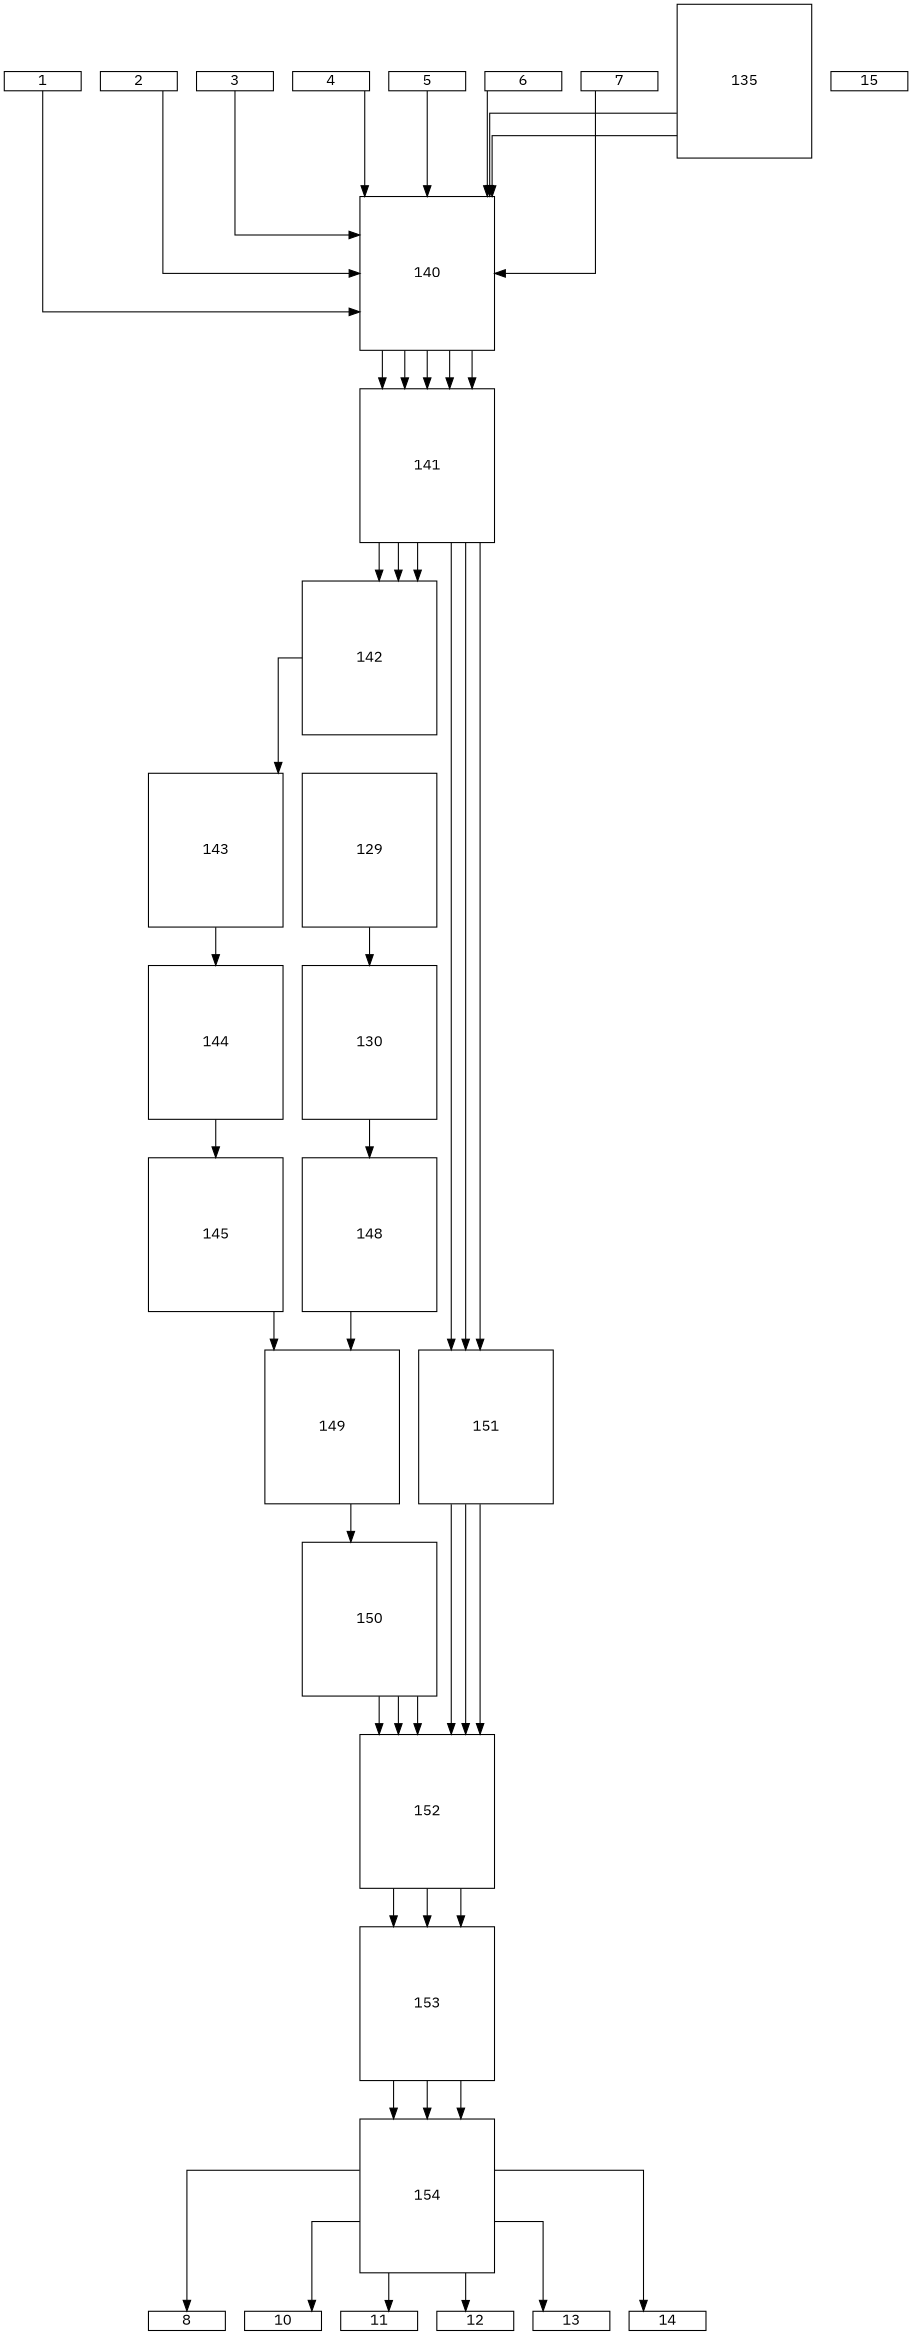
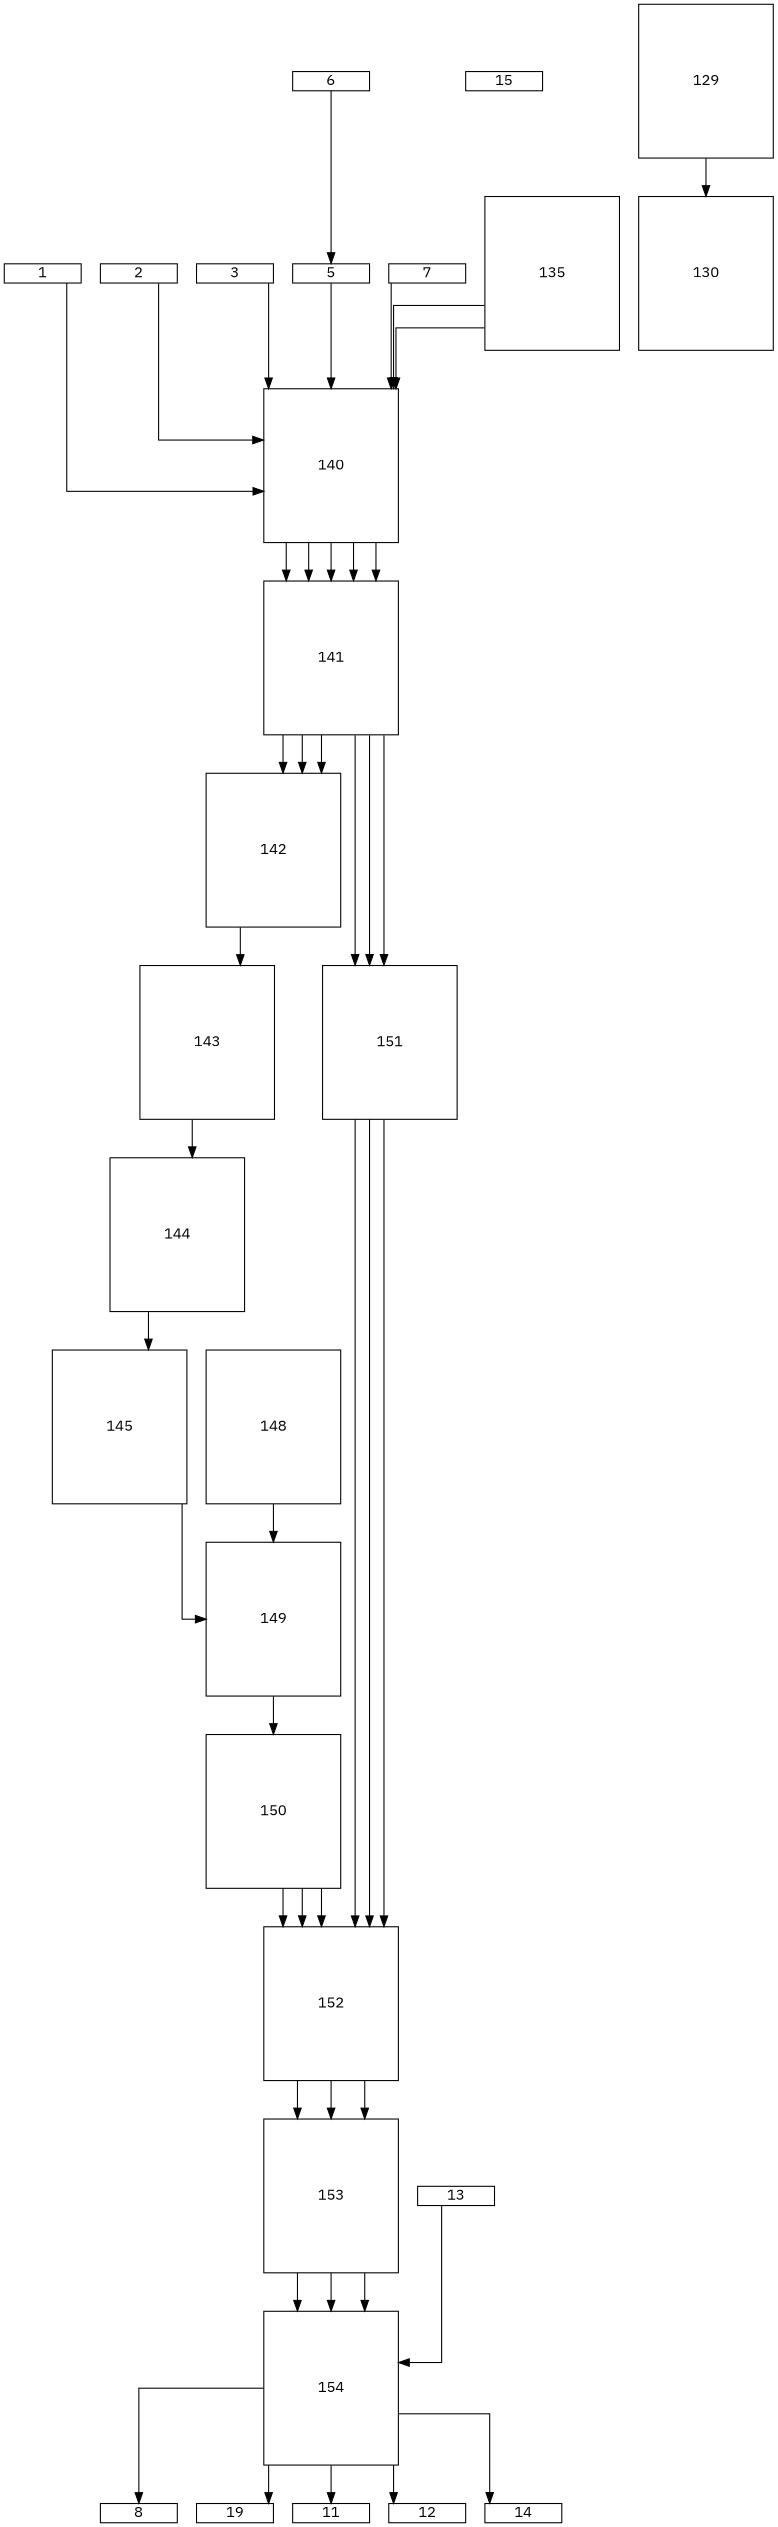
node "4": removed
edge "6" -> "140": now "6" -> "5"
edge "130" -> "148": removed
edge "154" -> "13": reversed
node "10": label "10" -> "19"
